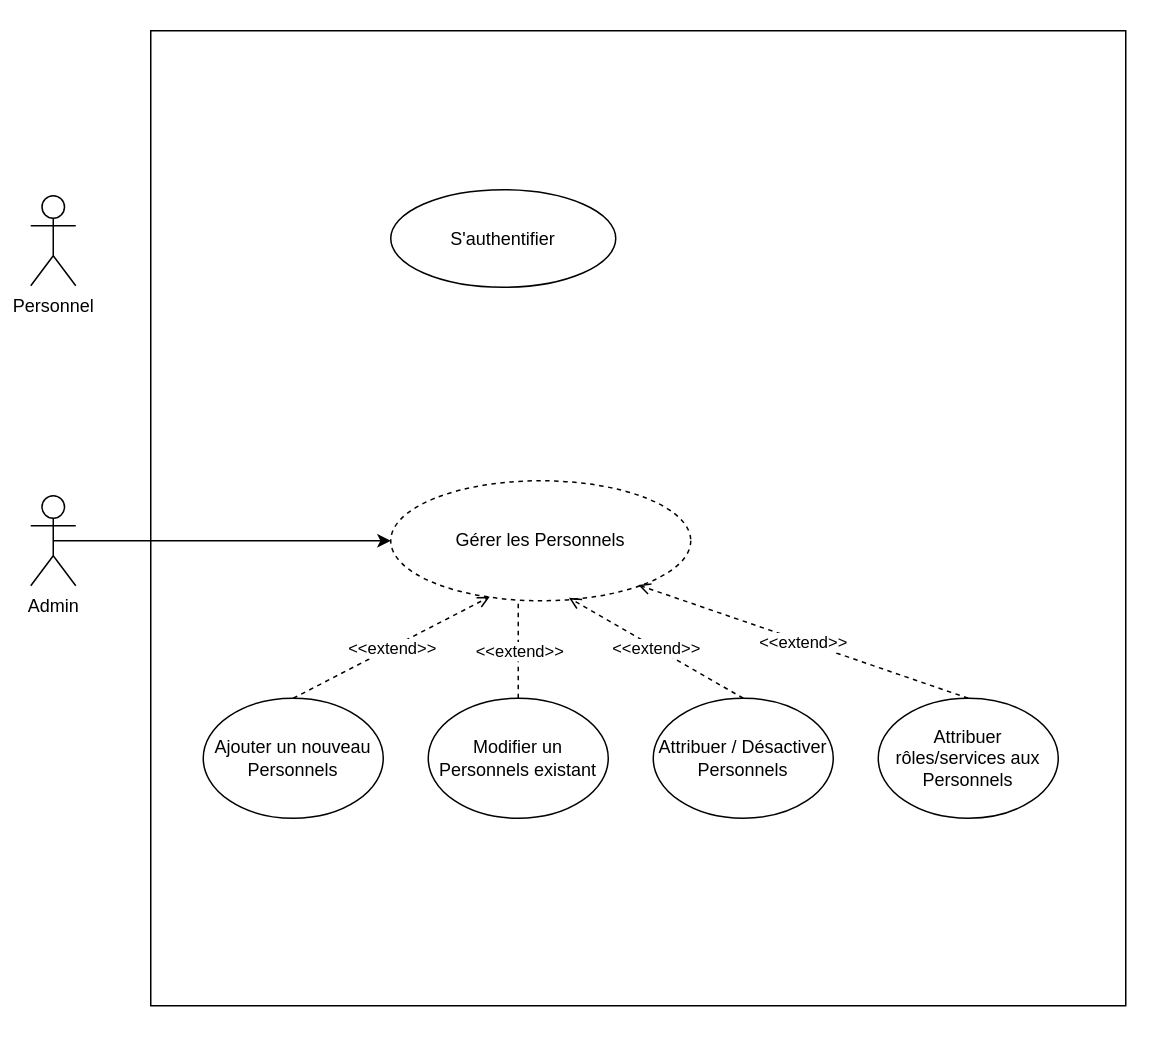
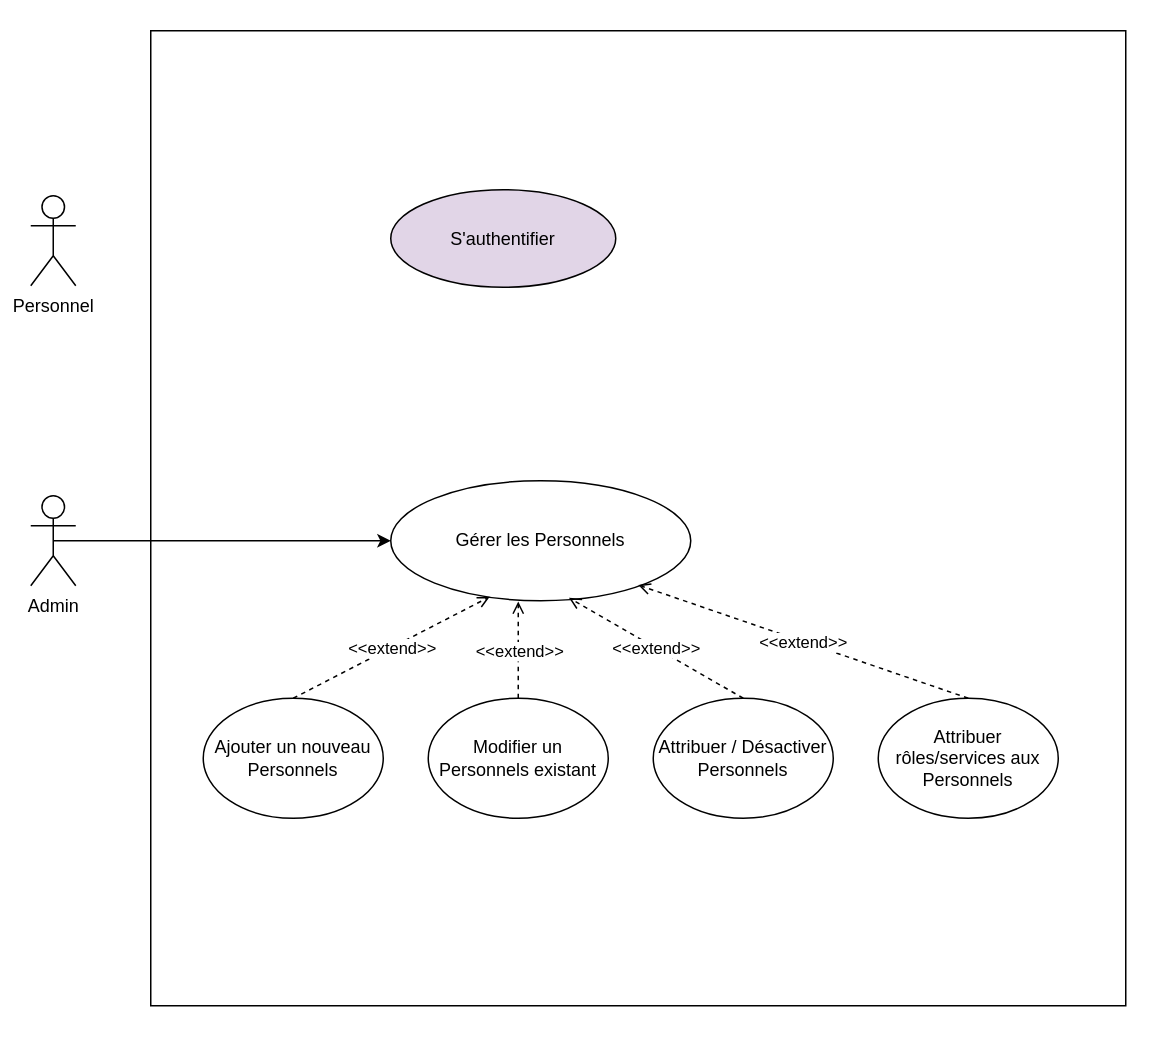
node "S'authentifier": fillcolor #ffffff -> #e1d5e7
node "Gérer les Personnels": style dashed -> solid
edge "Gérer les Personnels" -- "Modifier un Personnels existant": arrowhead none -> open
